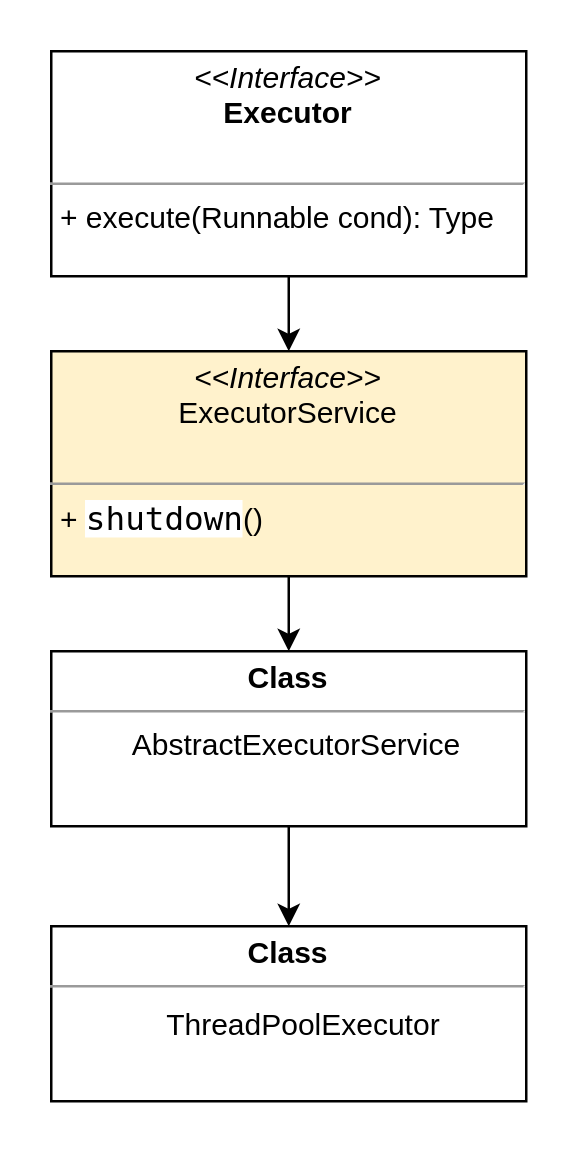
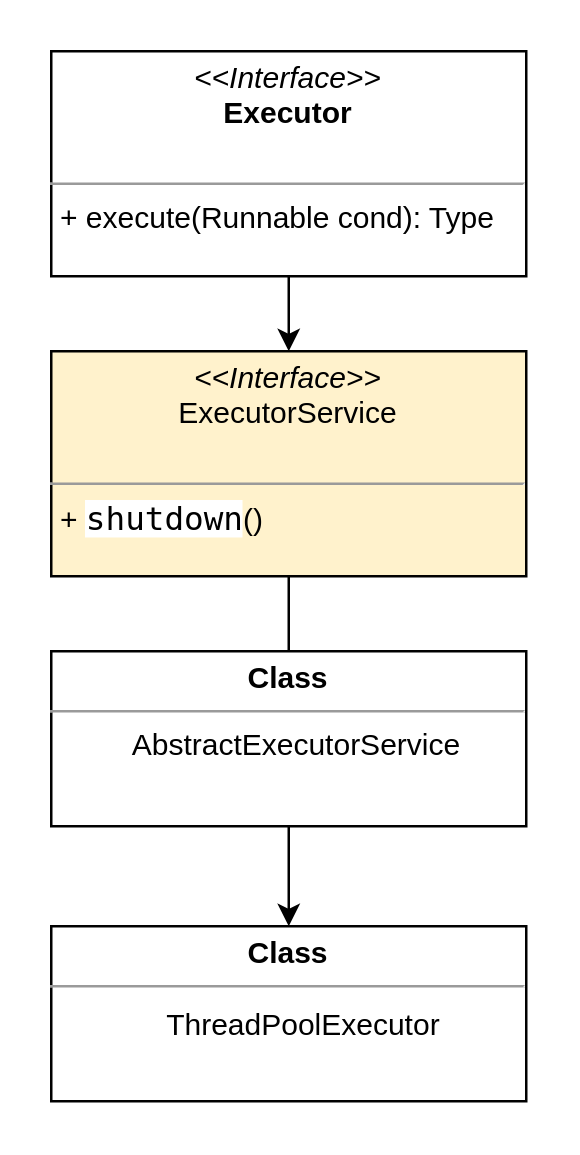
edge "<<Interface>> ExecutorService + shutdown()" -> "Class AbstractExecutorService": arrowhead classic -> none
